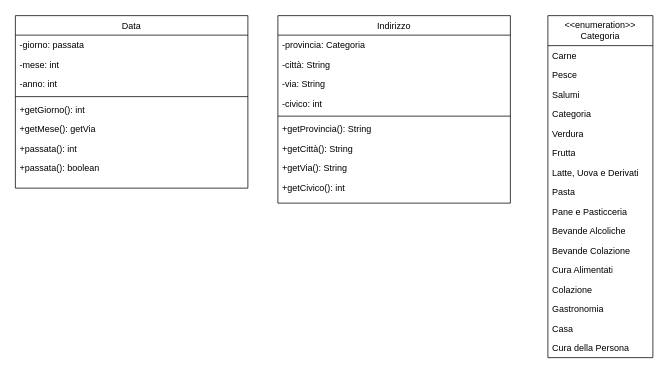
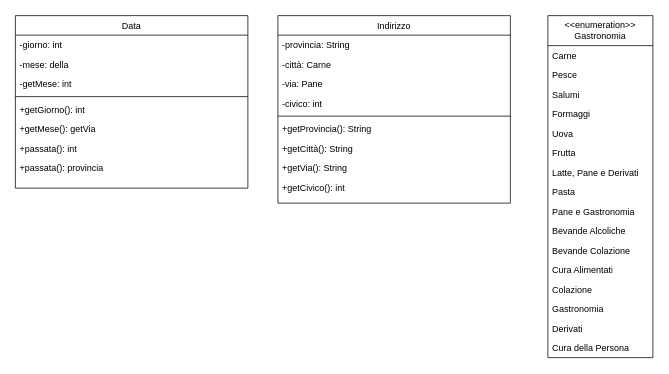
node "<<enumeration>> Categoria": label "<<enumeration>> Categoria" -> "<<enumeration>> Gastronomia"
node "-giorno: passata": label "-giorno: passata" -> "-giorno: int"
node "-provincia: Categoria": label "-provincia: Categoria" -> "-provincia: String"
node "-mese: int": label "-mese: int" -> "-mese: della"
node "-città: String": label "-città: String" -> "-città: Carne"
node "-anno: int": label "-anno: int" -> "-getMese: int"
node "-via: String": label "-via: String" -> "-via: Pane"
node "Categoria": label "Categoria" -> "Formaggi"
node "Verdura": label "Verdura" -> "Uova"
node "+passata(): boolean": label "+passata(): boolean" -> "+passata(): provincia"
node "Latte, Uova e Derivati": label "Latte, Uova e Derivati" -> "Latte, Pane e Derivati"
node "Pane e Pasticceria": label "Pane e Pasticceria" -> "Pane e Gastronomia"
node "Casa": label "Casa" -> "Derivati"
